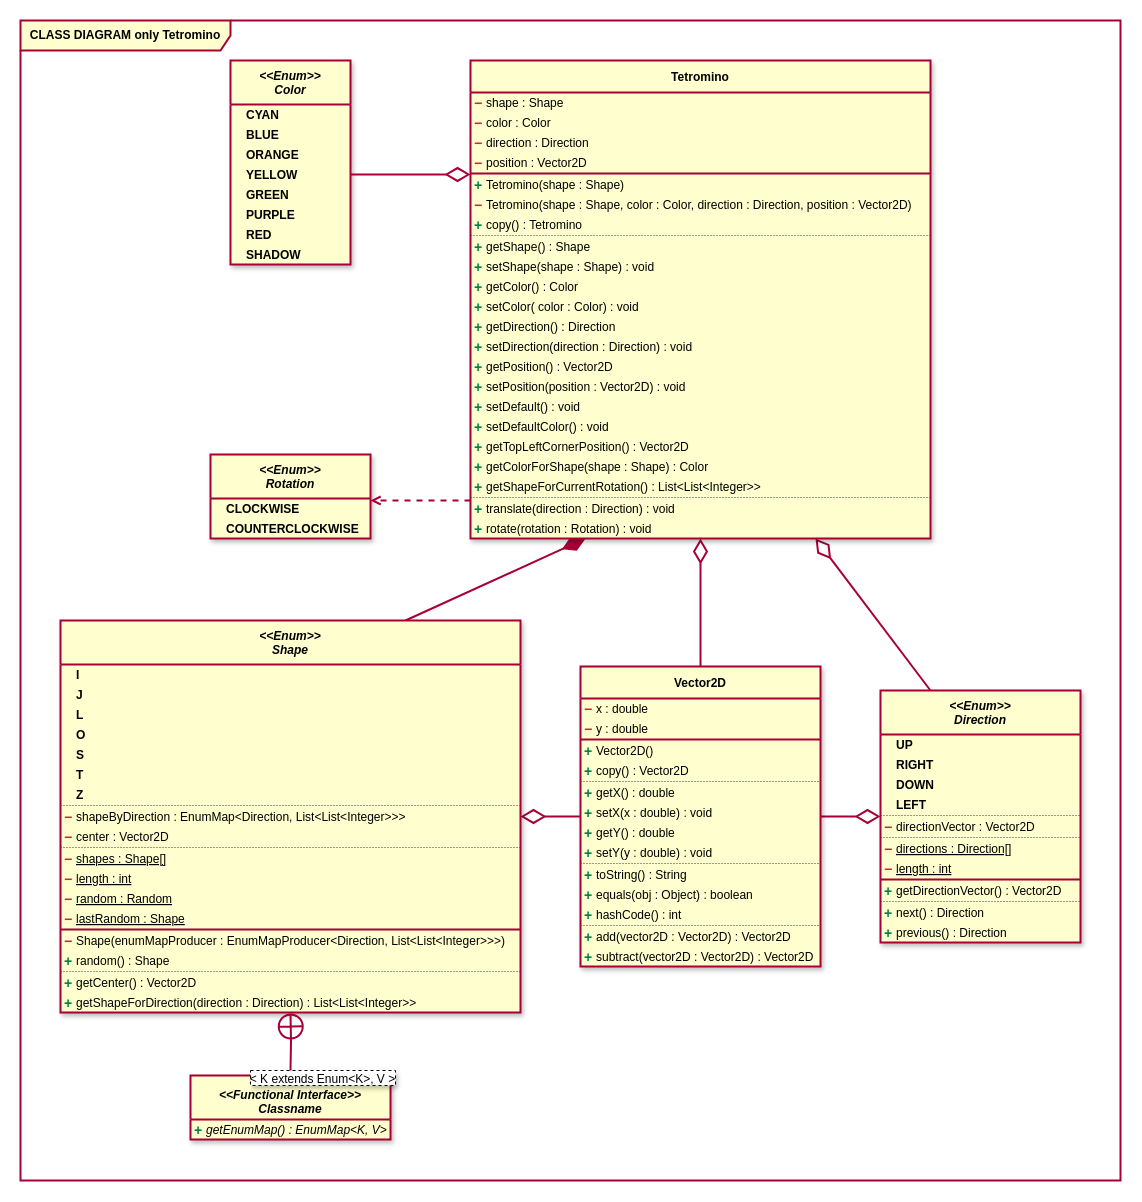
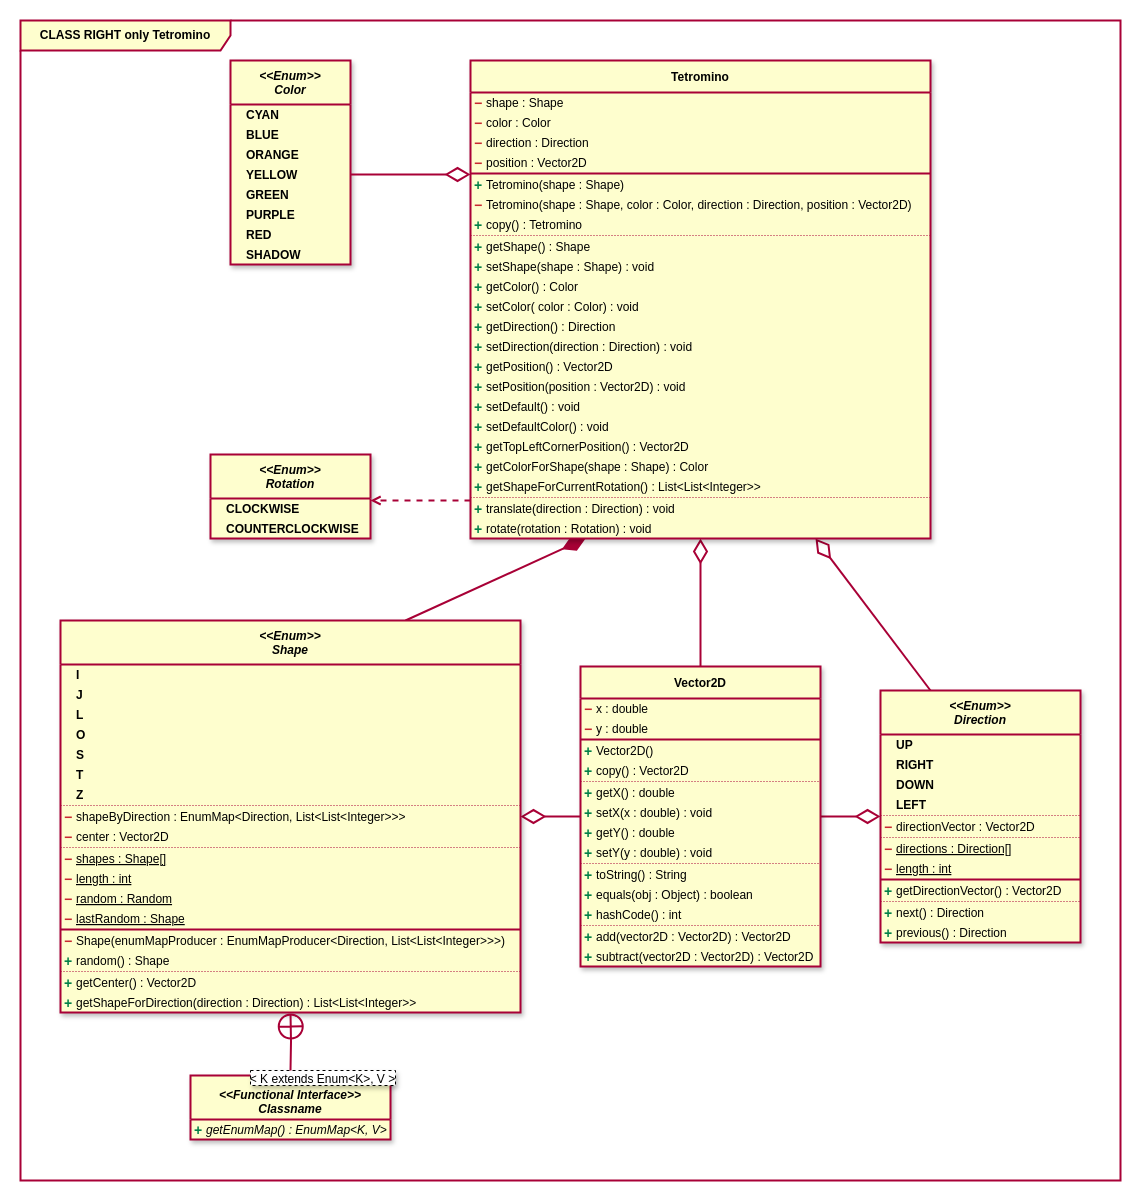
node "CLASS DIAGRAM only Tetromino": label "CLASS DIAGRAM only Tetromino" -> "CLASS RIGHT only Tetromino"
